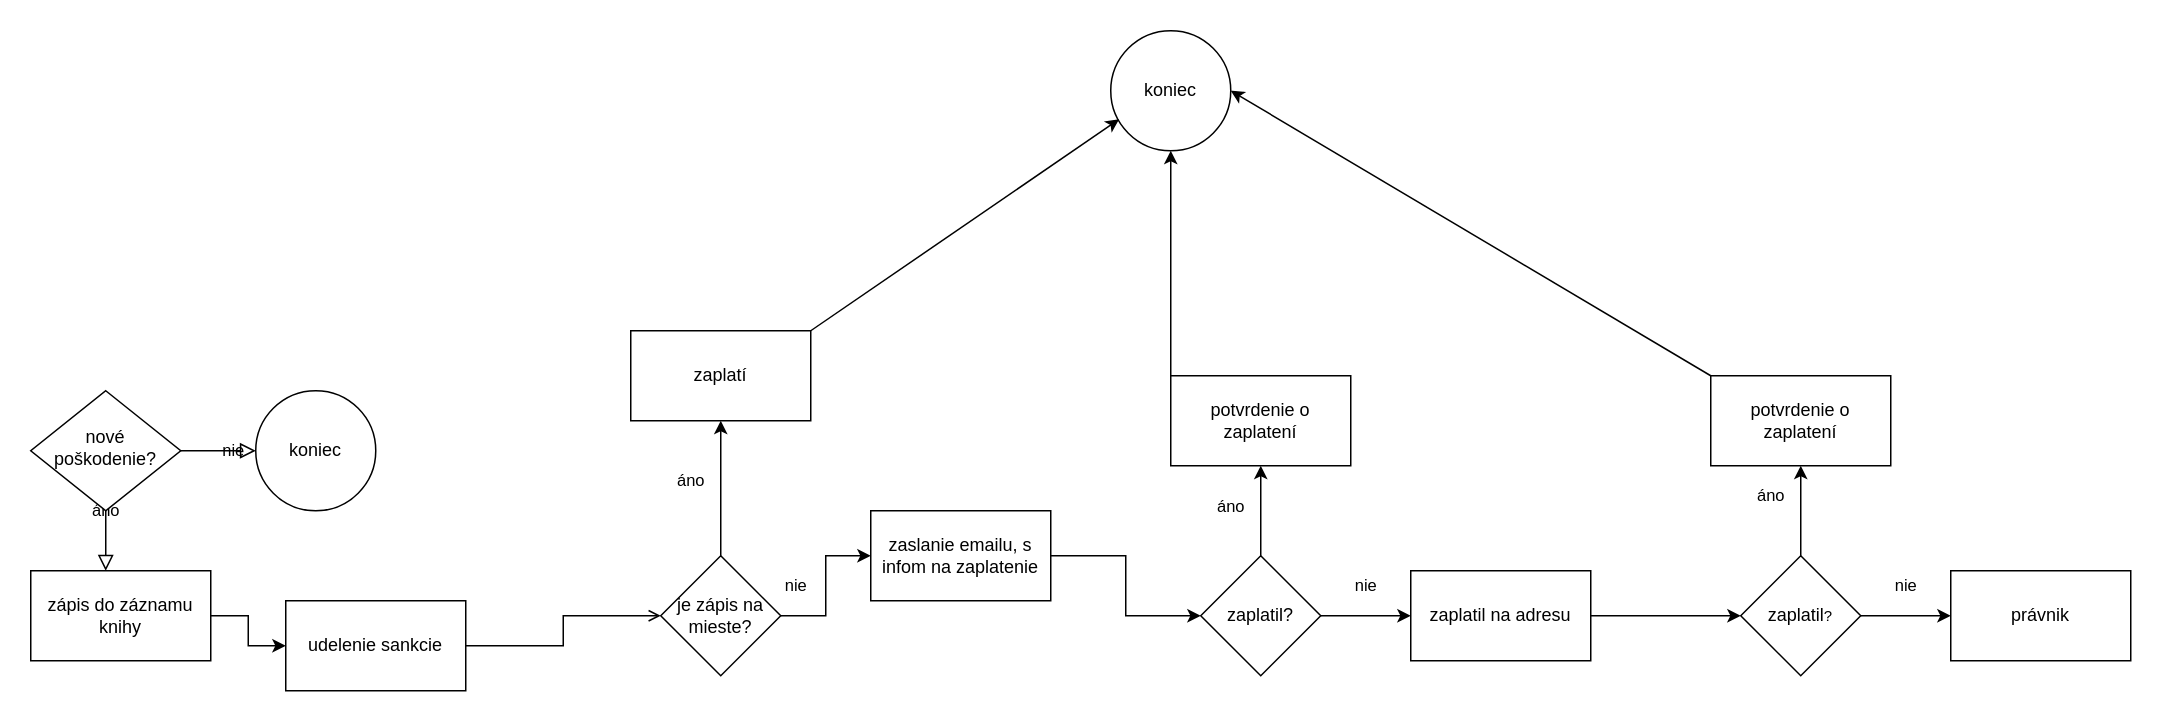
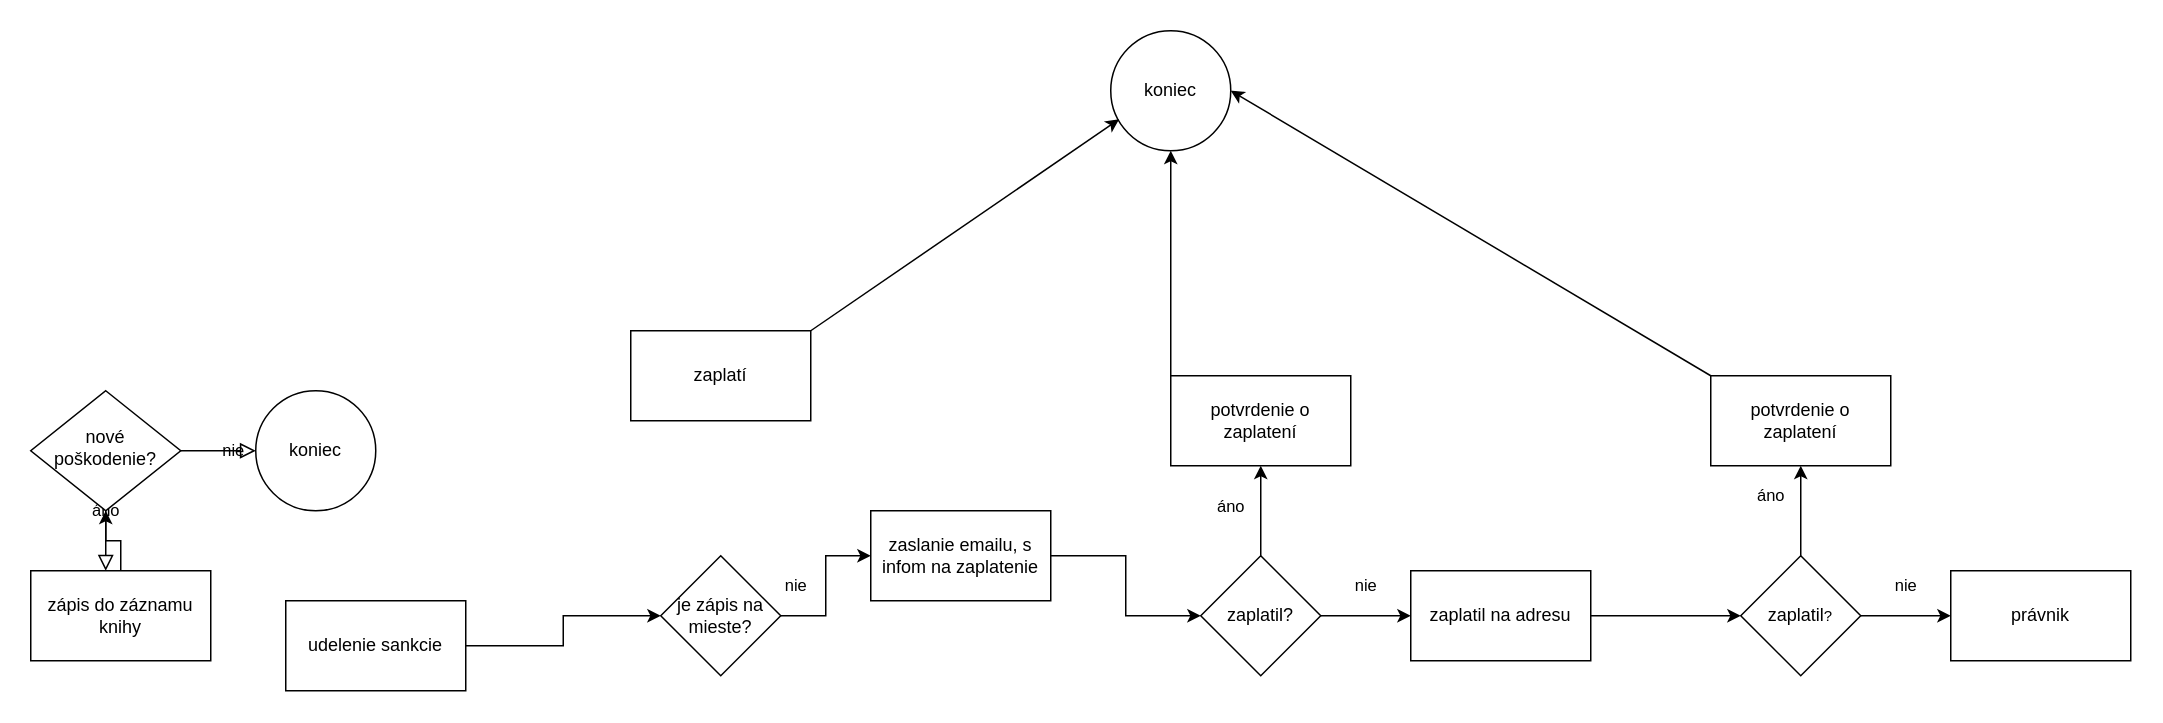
edge "je zápis na mieste?" -> "zaplatí": removed, label "áno"
edge "udelenie sankcie" -> "je zápis na mieste?": arrowhead open -> classic
edge "zápis do záznamu knihy" -> "udelenie sankcie": now "zápis do záznamu knihy" -> "nové poškodenie?"
